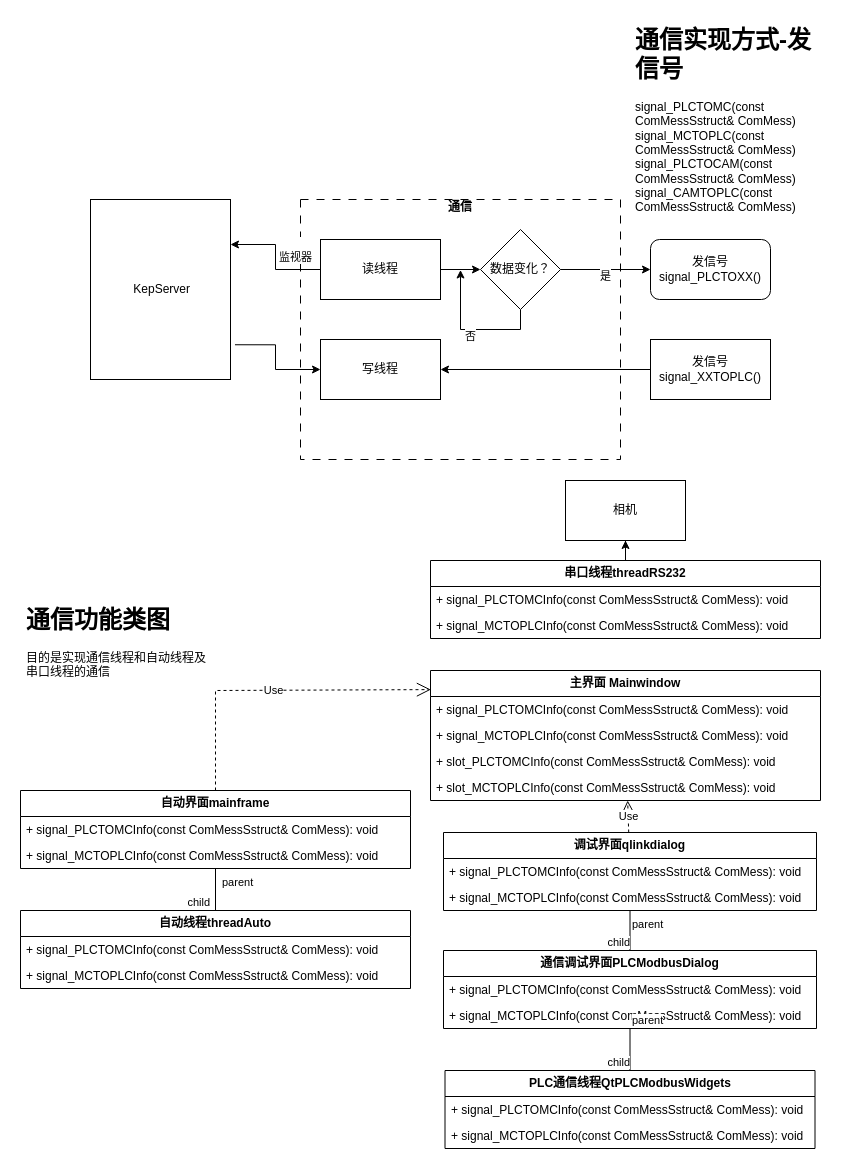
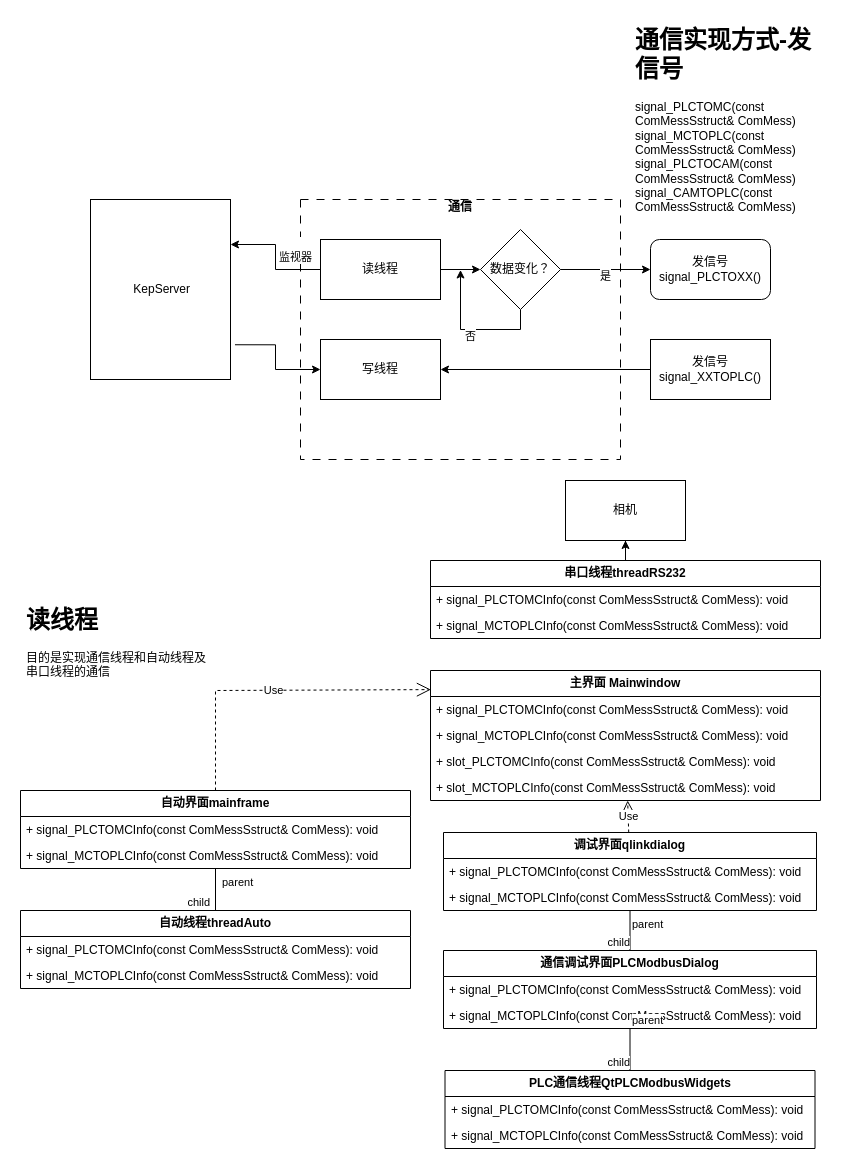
node "通信功能类图 目的是实现通信线程和自动线程及串口线程的通信": label "通信功能类图 目的是实现通信线程和自动线程及串口线程的通信" -> "读线程 目的是实现通信线程和自动线程及串口线程的通信"
